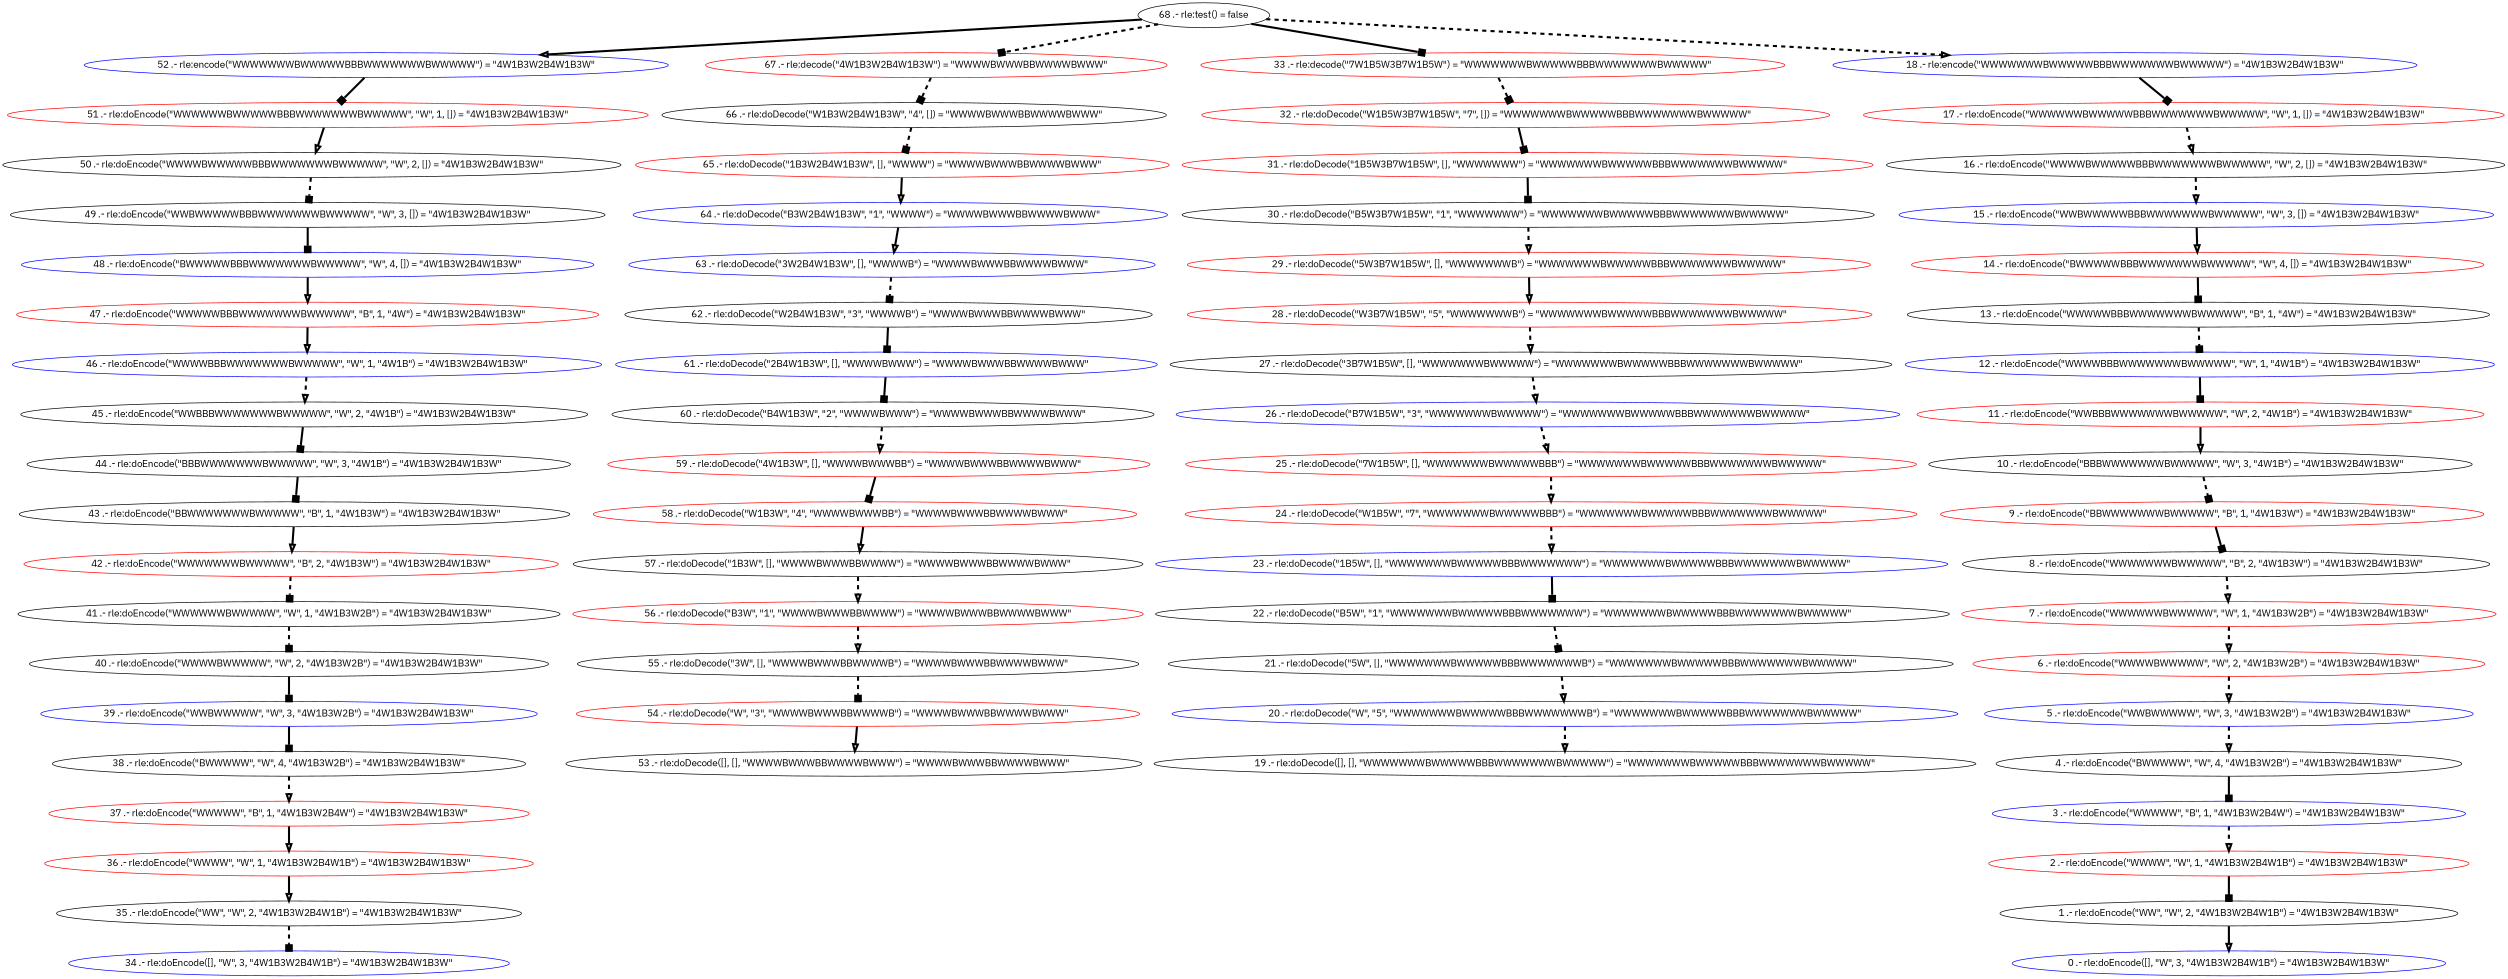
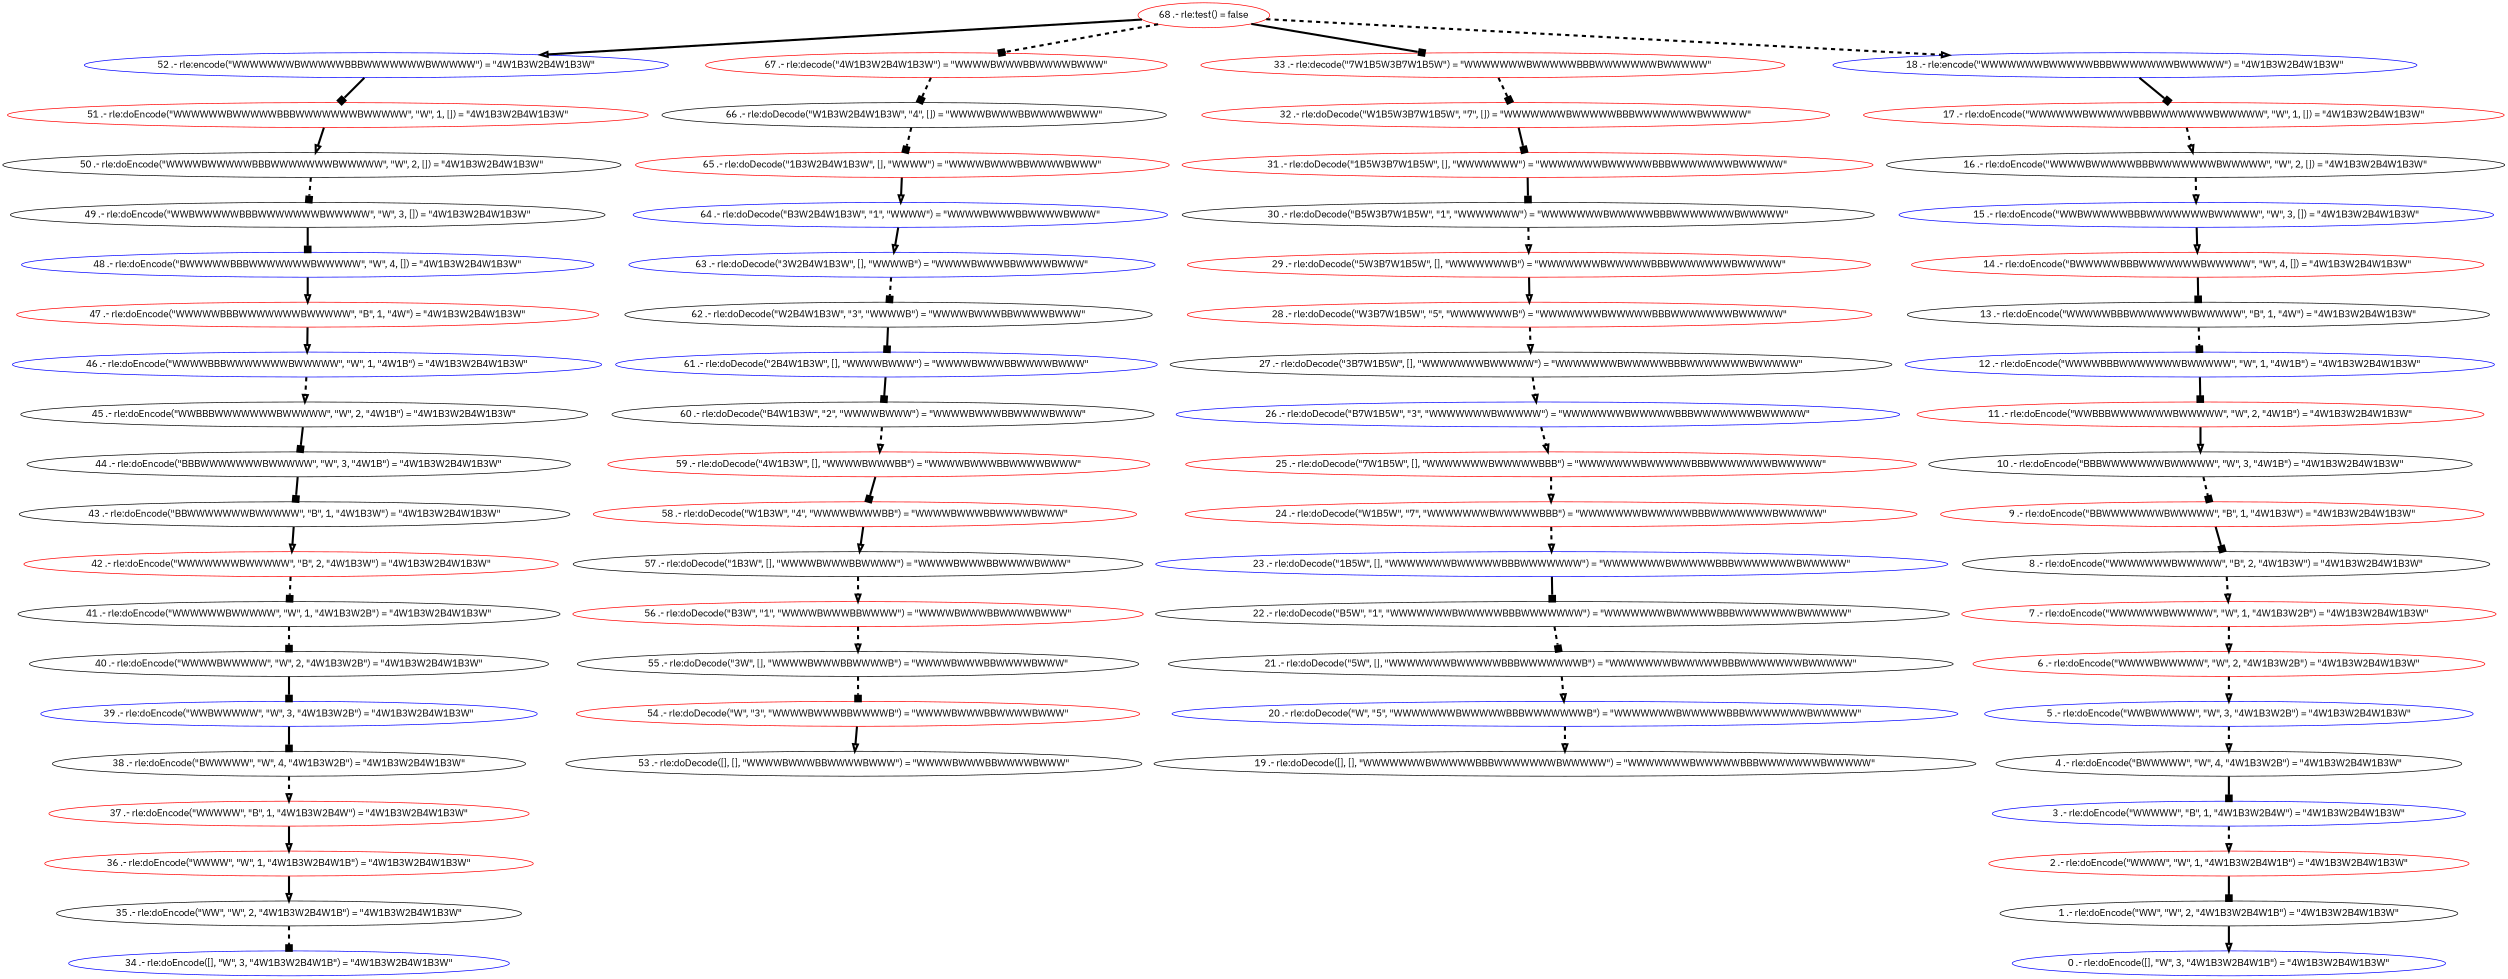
node "68 .- rle:test() = false": color black -> red
